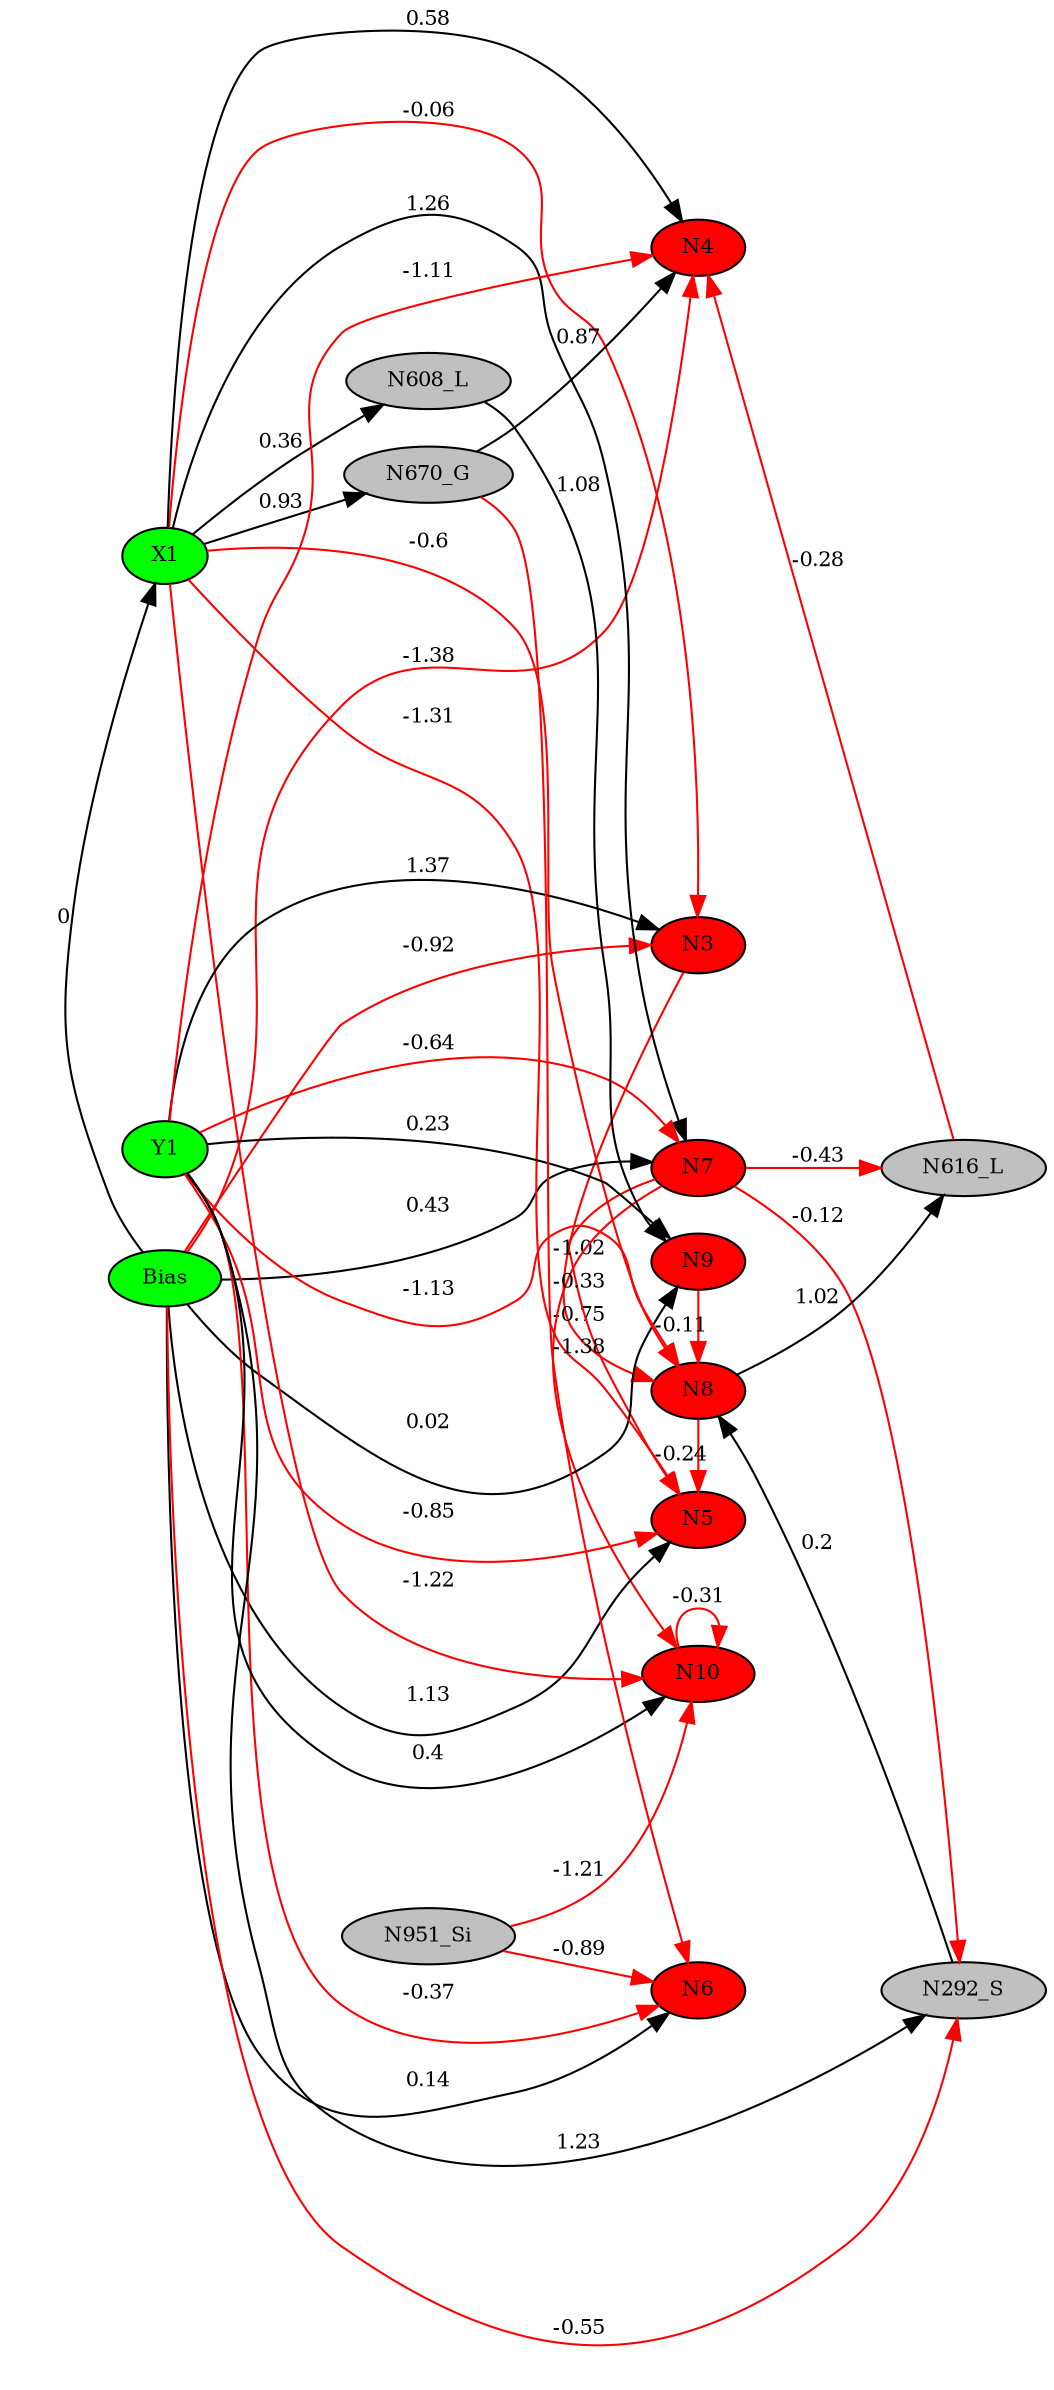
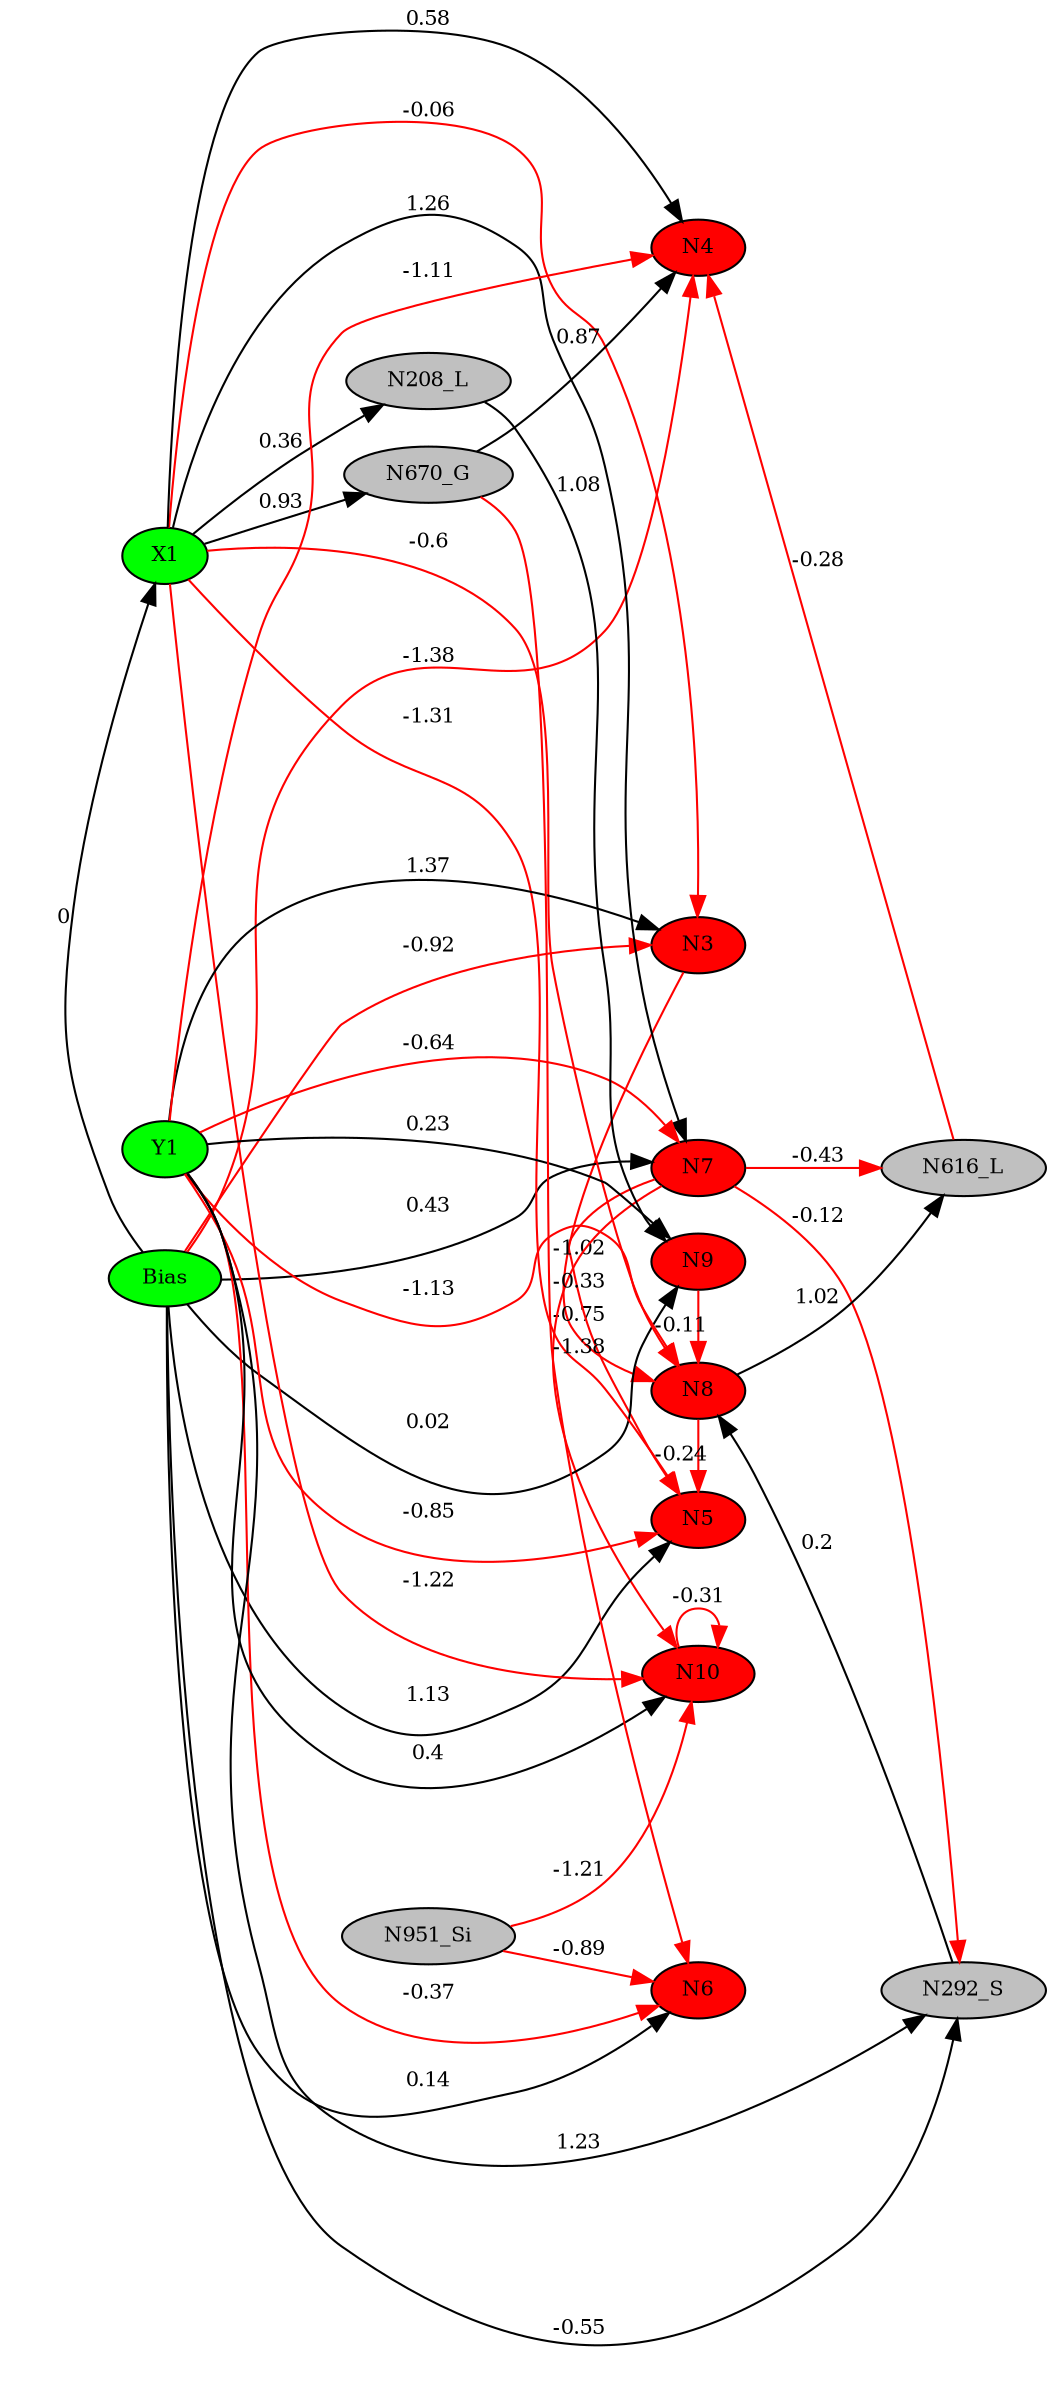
node "N608_L": label "N608_L" -> "N208_L"
edge "Bias" -> "N292_S": color red -> black
